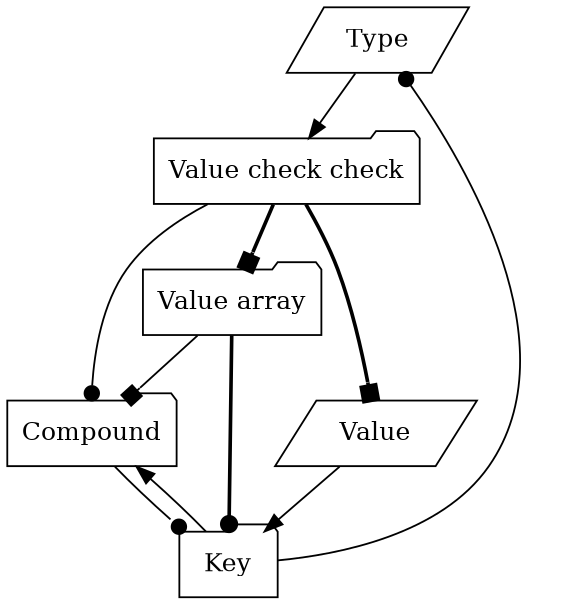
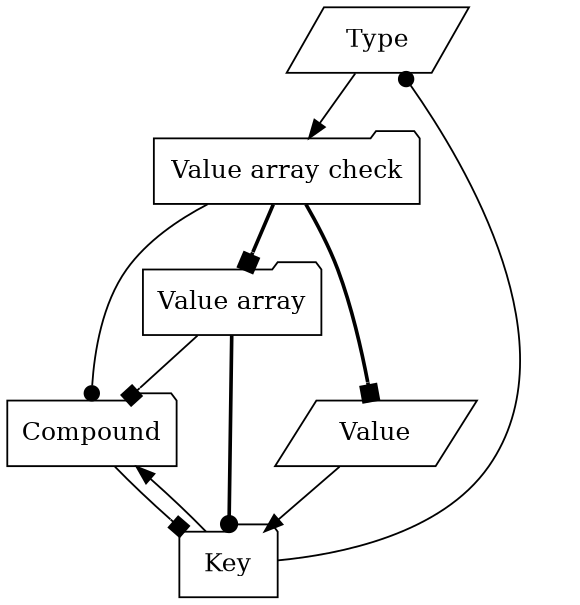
node "Value check check": label "Value check check" -> "Value array check"
edge "Compound" -> "Key": arrowhead dot -> box
